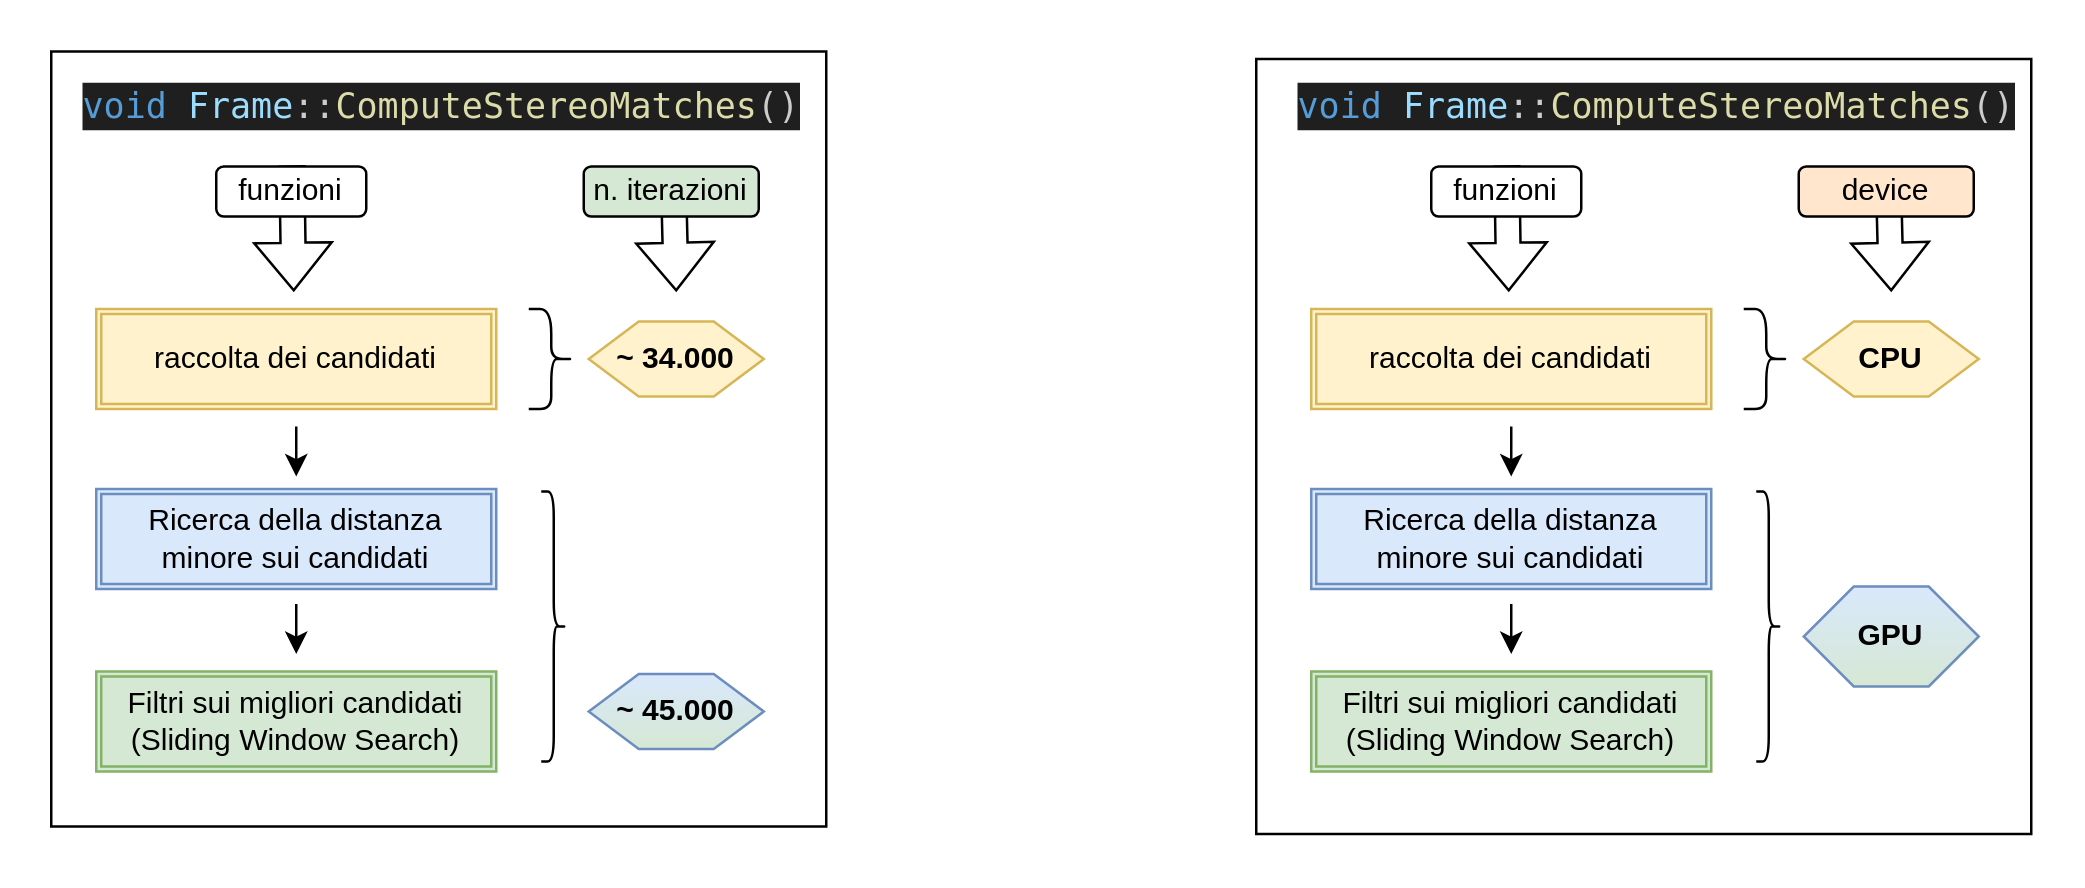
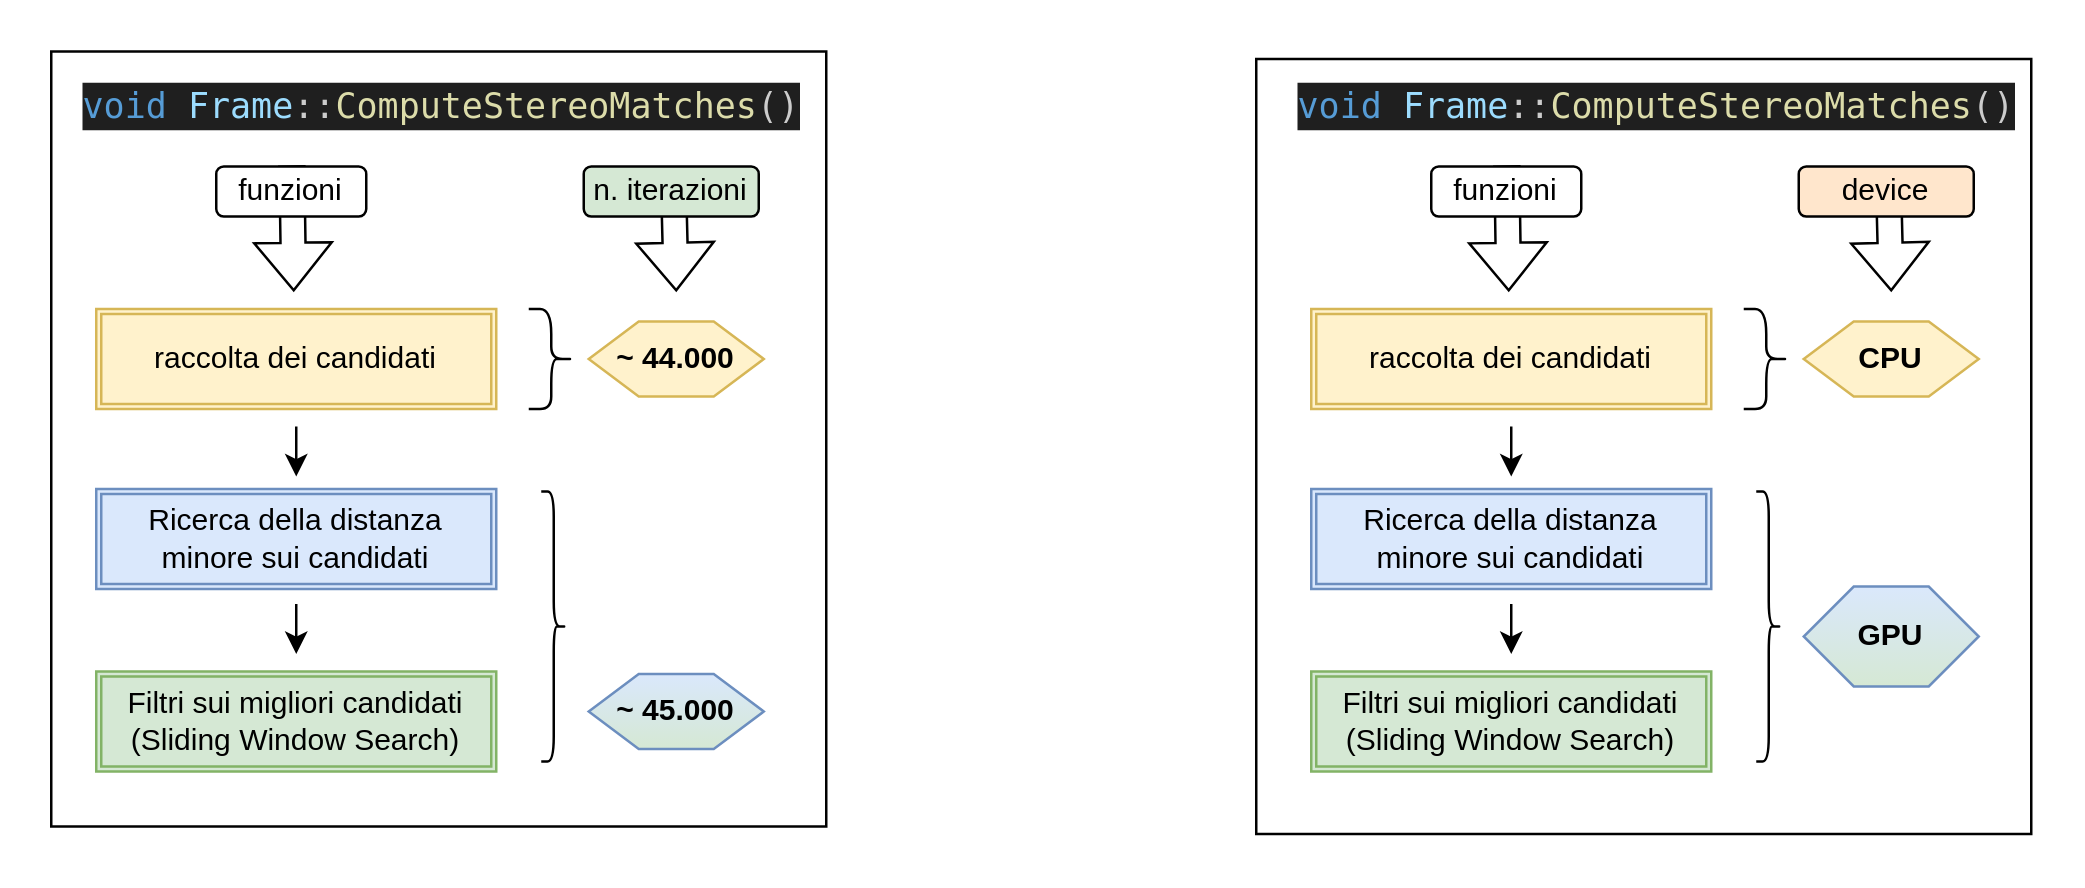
node "~ 34.000": label "~ 34.000" -> "~ 44.000"
